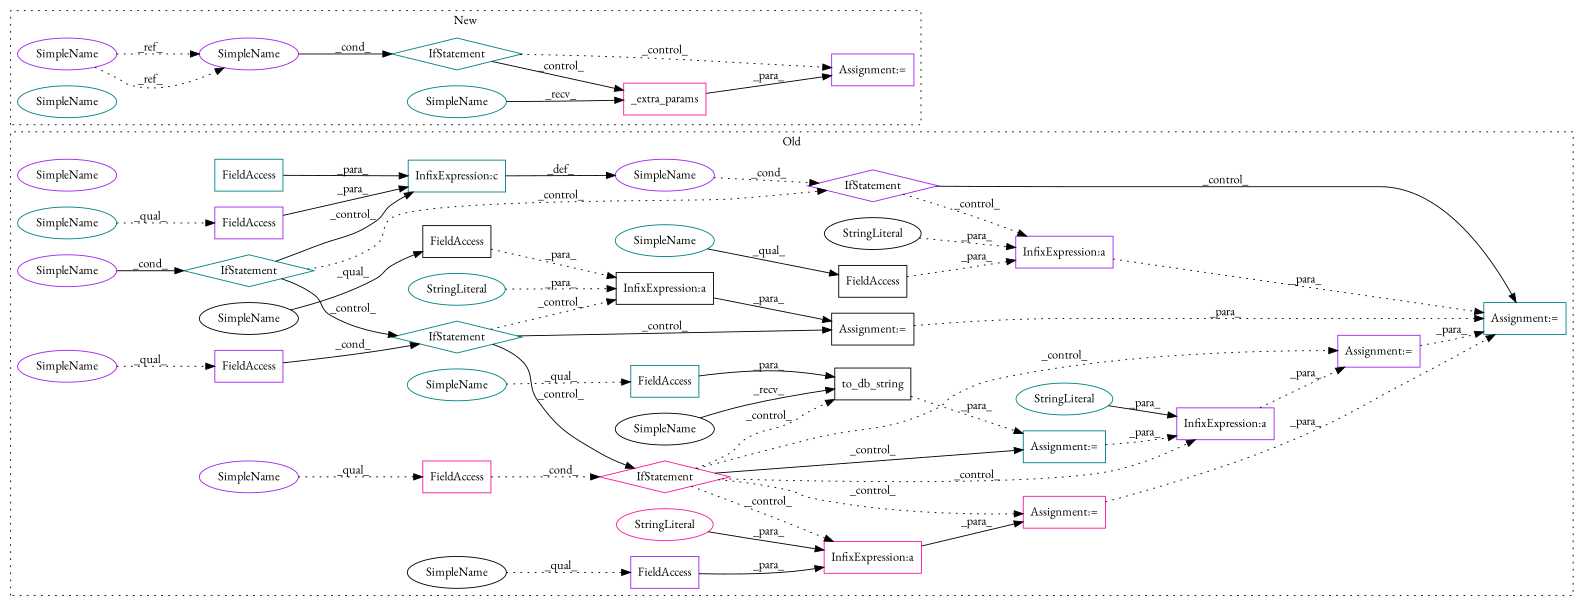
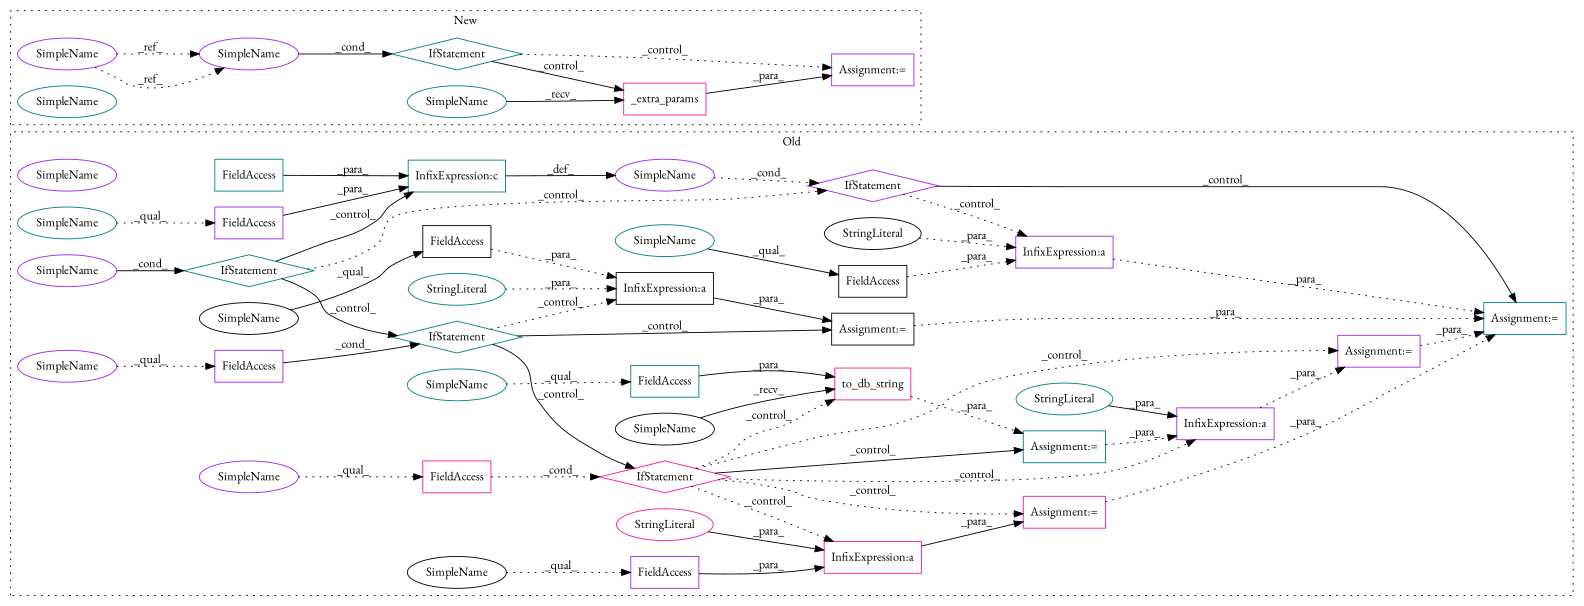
node "to_db_string": color black -> deeppink
